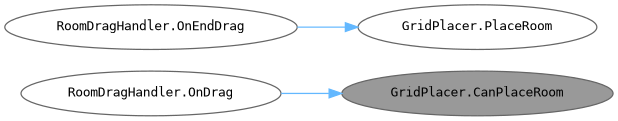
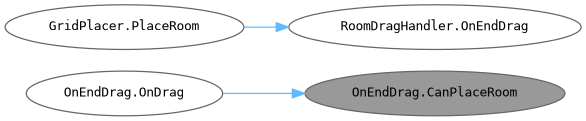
edge "RoomDragHandler.OnEndDrag" -> "GridPlacer.PlaceRoom": reversed
node "RoomDragHandler.OnDrag": label "RoomDragHandler.OnDrag" -> "OnEndDrag.OnDrag"
node "GridPlacer.CanPlaceRoom": label "GridPlacer.CanPlaceRoom" -> "OnEndDrag.CanPlaceRoom"
